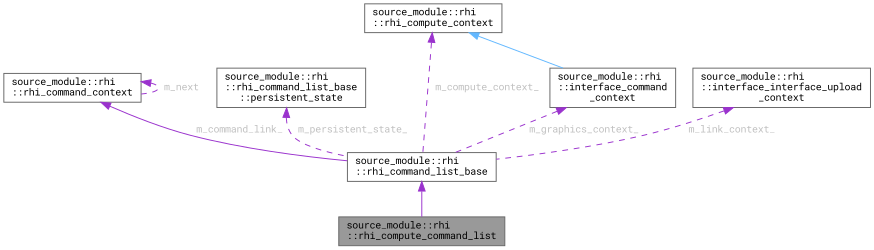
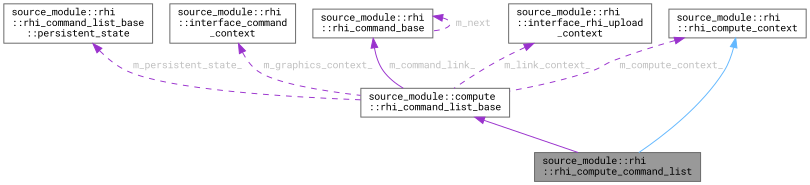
edge "source_module::rhi ::interface_command _context" -> "source_module::rhi ::rhi_compute_context": now "source_module::rhi ::rhi_compute_command_list" -> "source_module::rhi ::rhi_compute_context"
node "source_module::rhi ::rhi_command_context": label "source_module::rhi ::rhi_command_context" -> "source_module::rhi ::rhi_command_base"
node "source_module::rhi ::interface_interface_upload _context": label "source_module::rhi ::interface_interface_upload _context" -> "source_module::rhi ::interface_rhi_upload _context"
node "source_module::rhi ::rhi_command_list_base": label "source_module::rhi ::rhi_command_list_base" -> "source_module::compute ::rhi_command_list_base"
